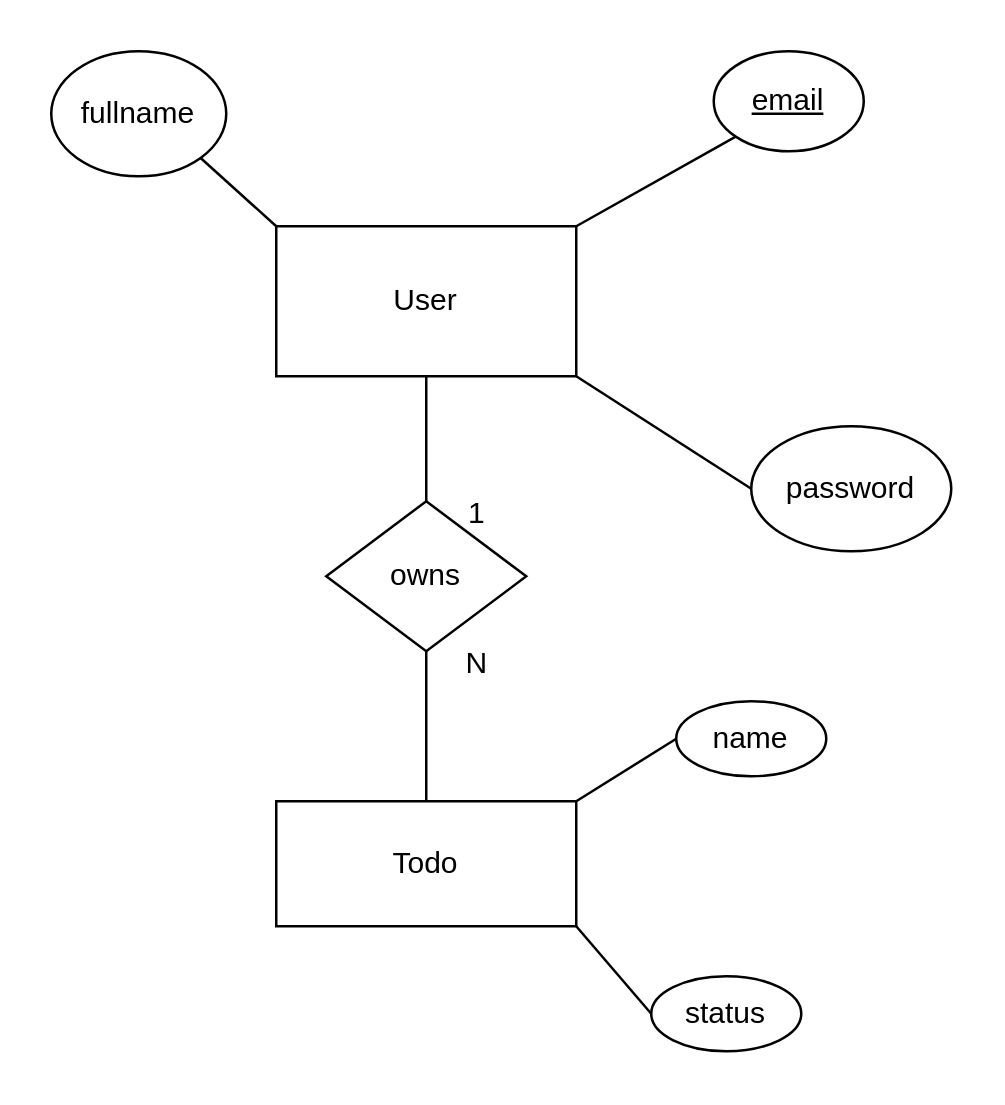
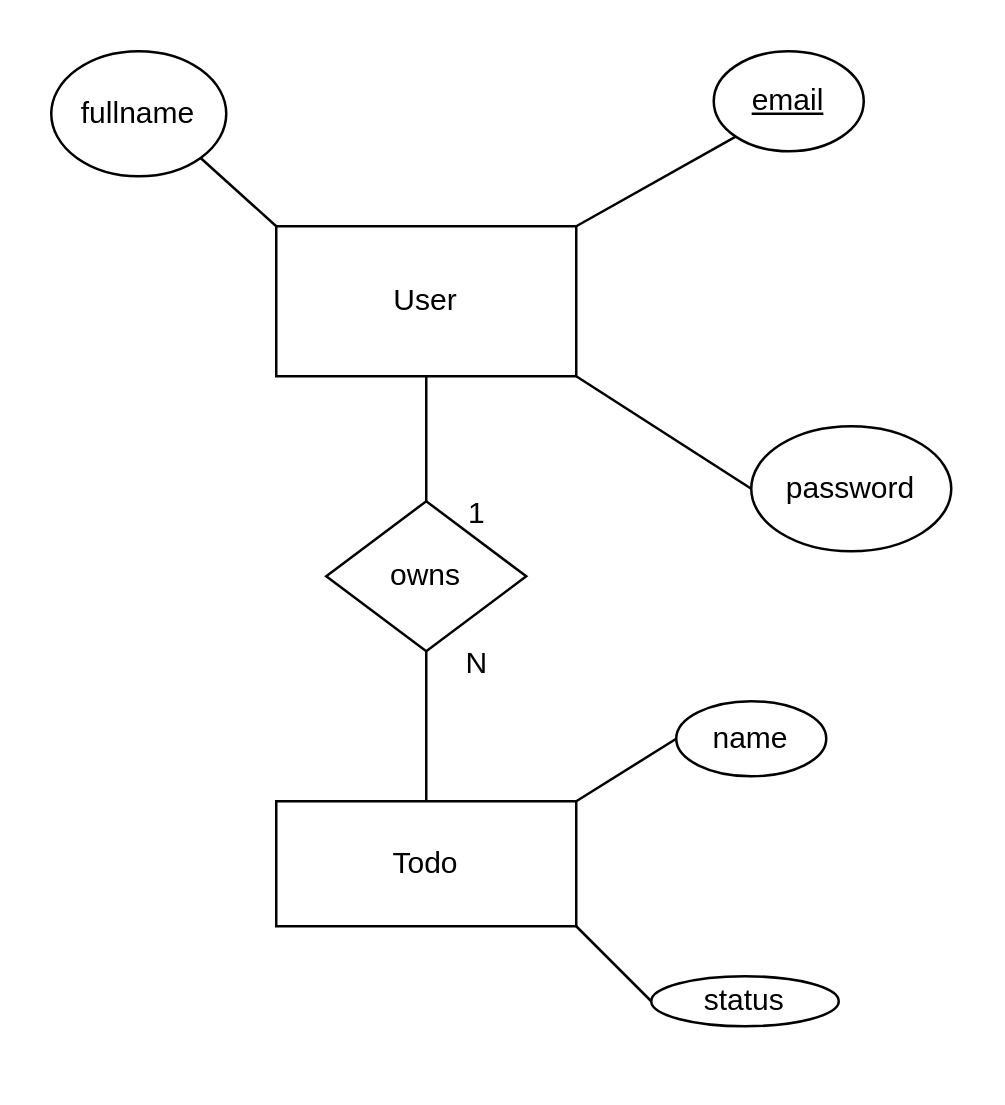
node "status": size 150x75 -> 188x50
